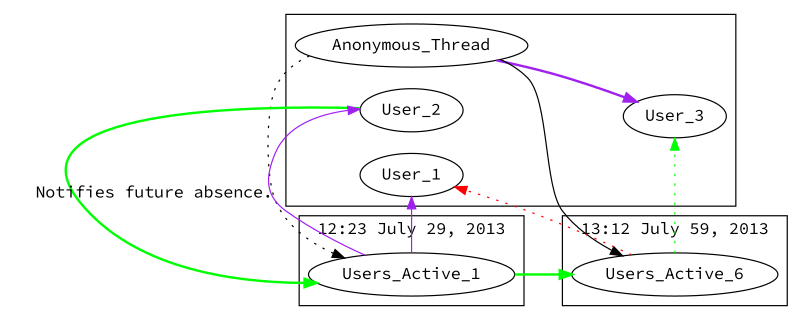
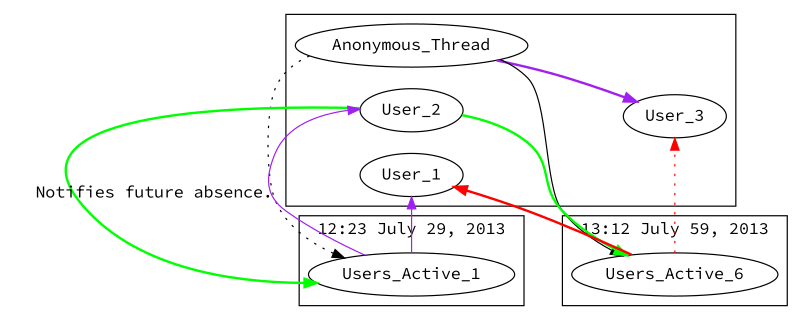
edge "Users_Active_6" -> "User_3": color green -> red
edge "Users_Active_6" -> "User_1": style dotted -> bold
edge "Users_Active_1" -> "Users_Active_6": now "User_2" -> "Users_Active_6"
